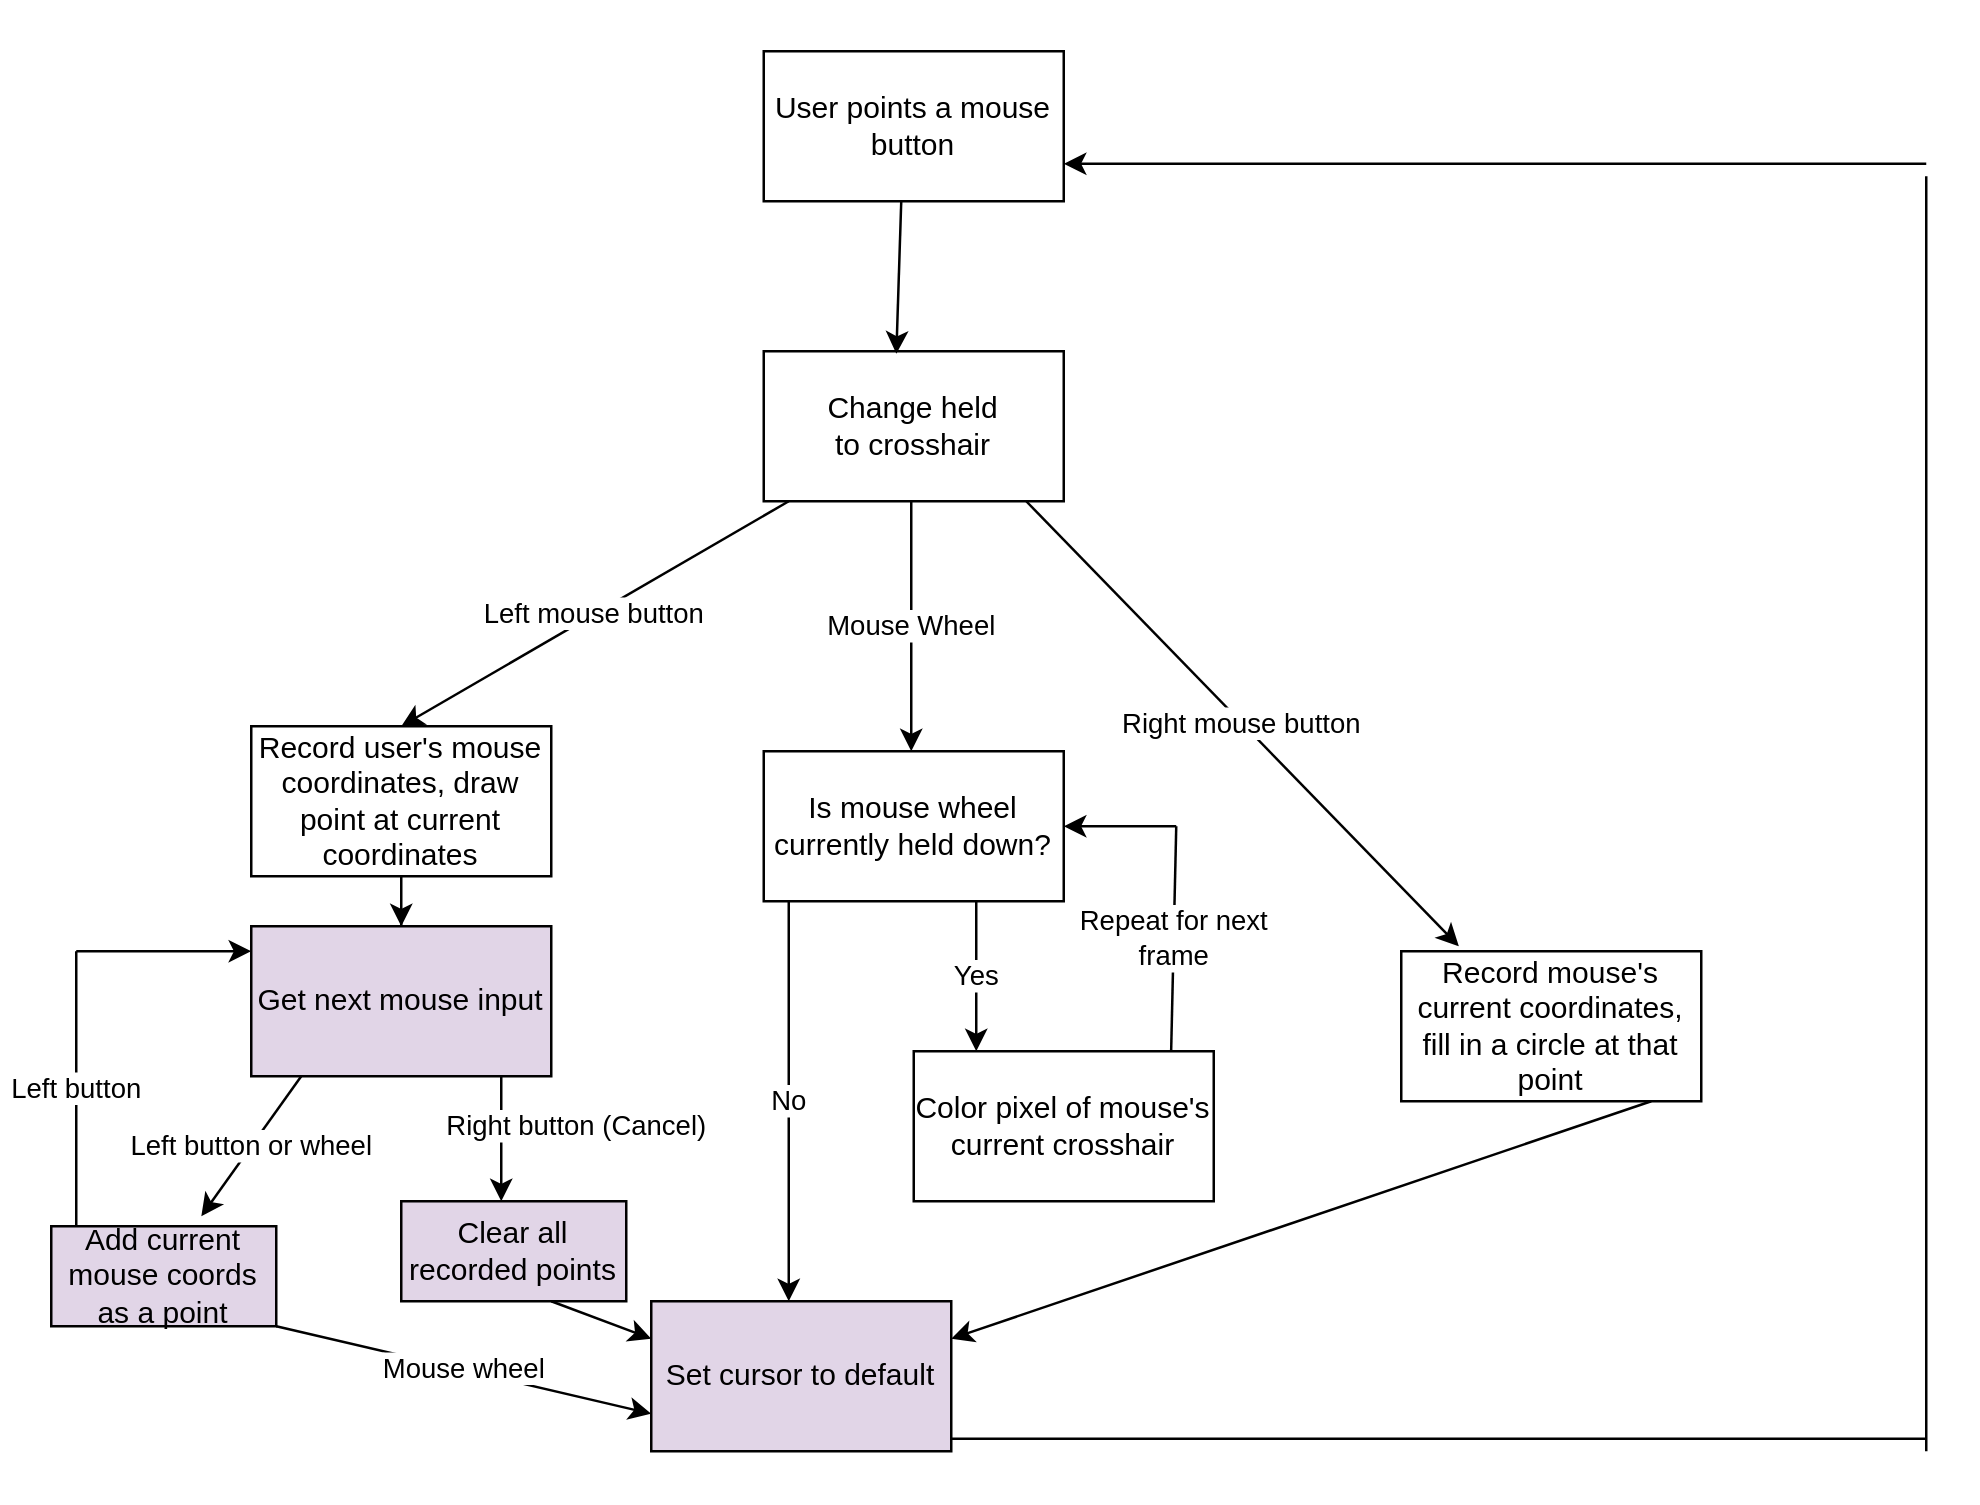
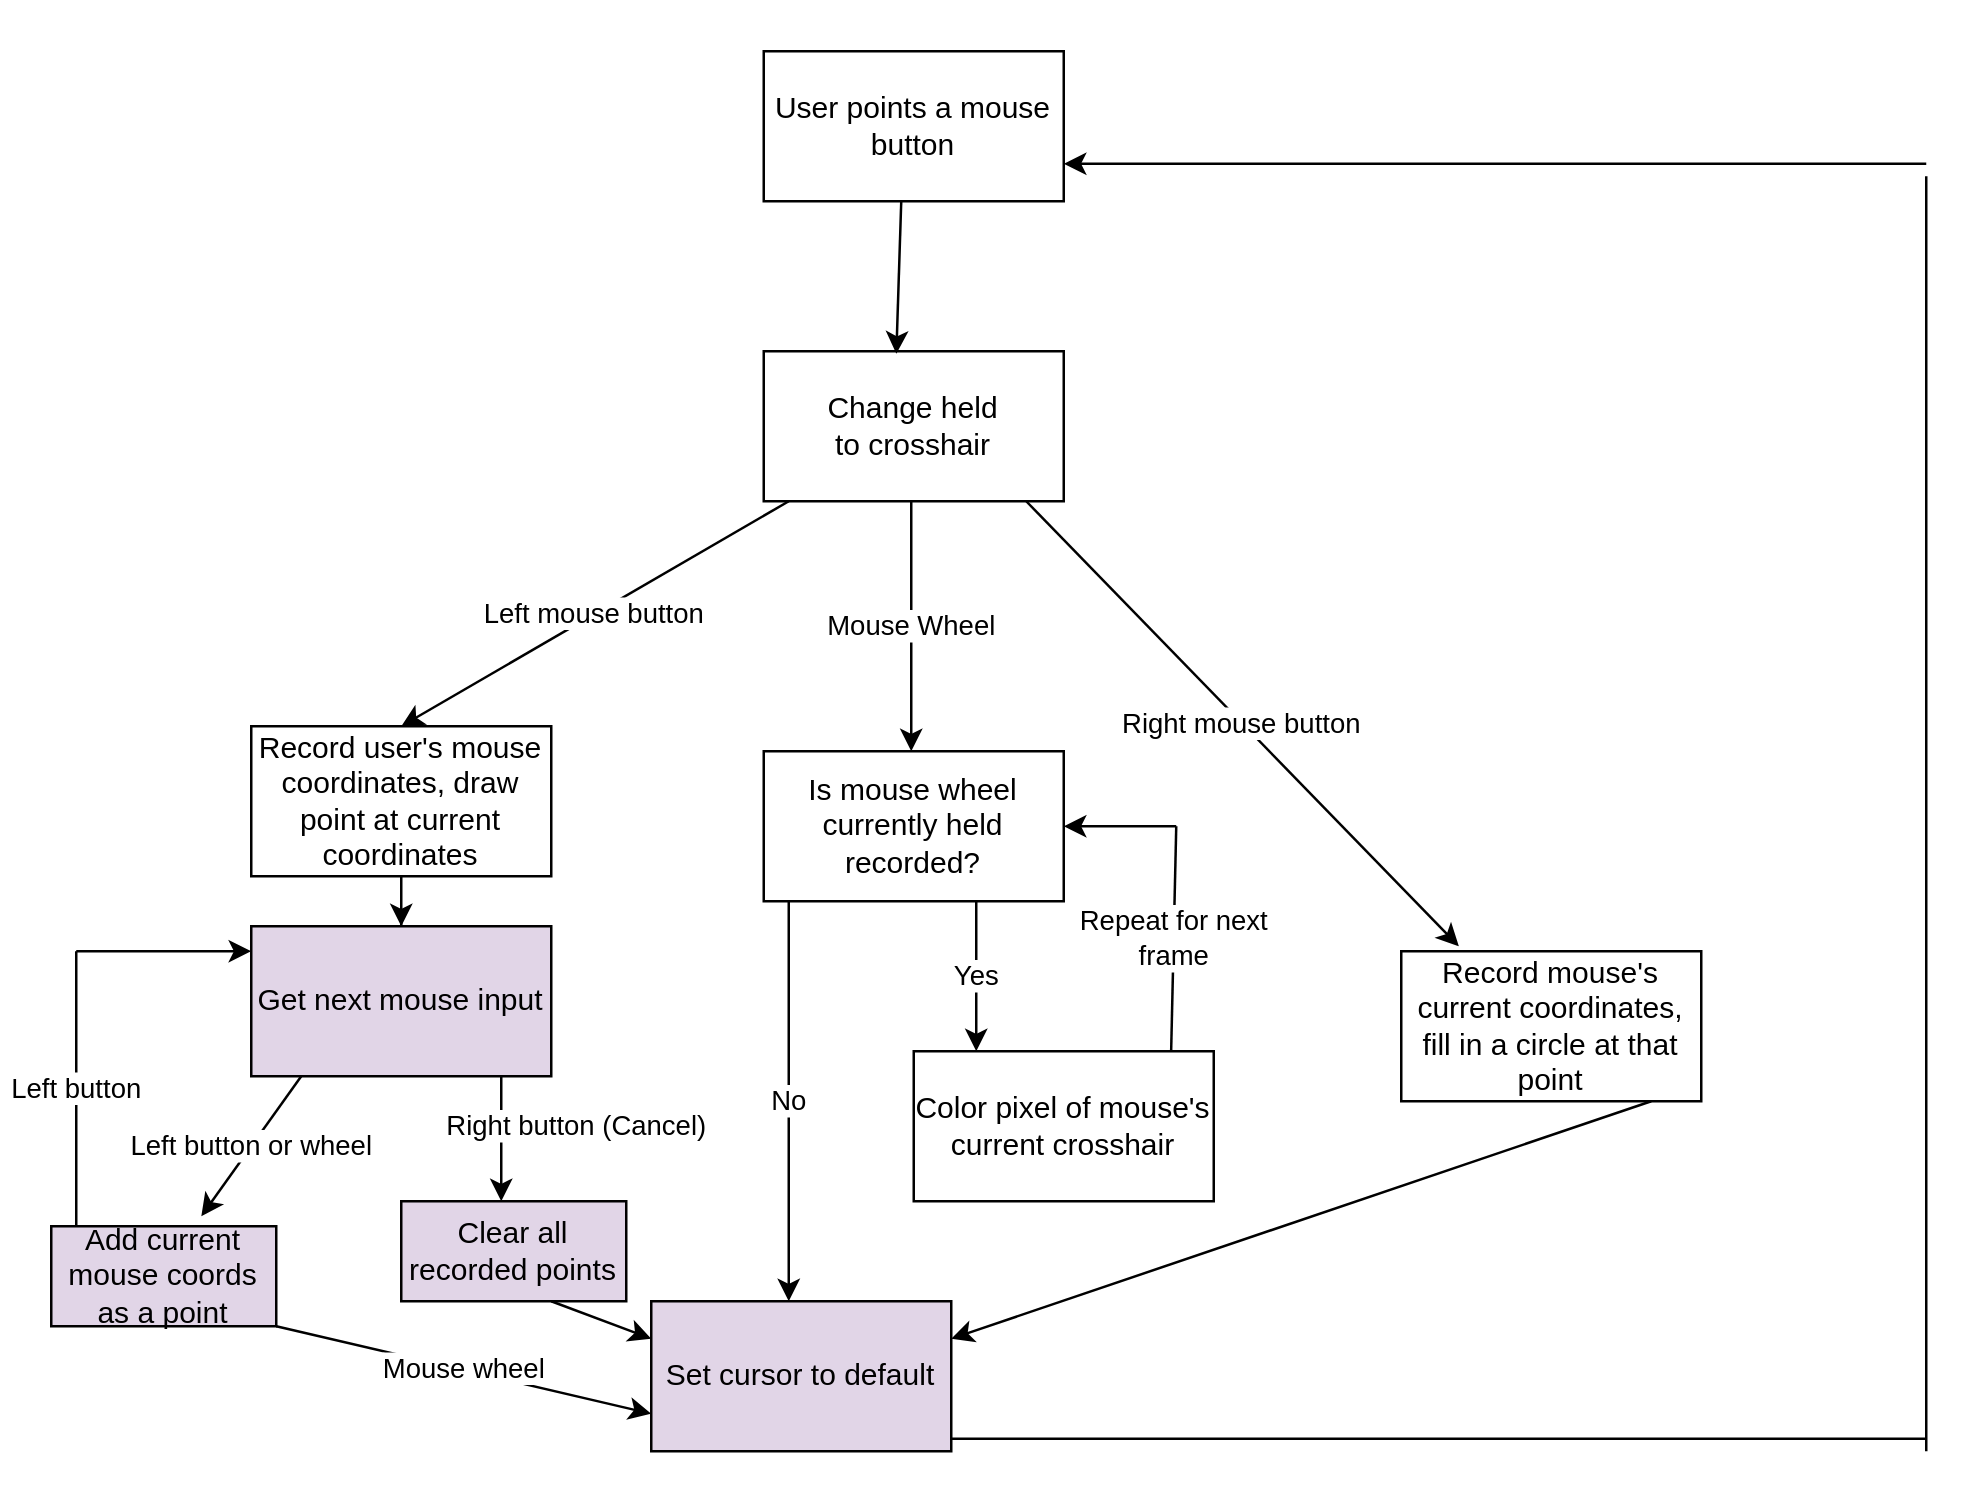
node "Is mouse wheel currently held down?": label "Is mouse wheel currently held down?" -> "Is mouse wheel currently held recorded?"
